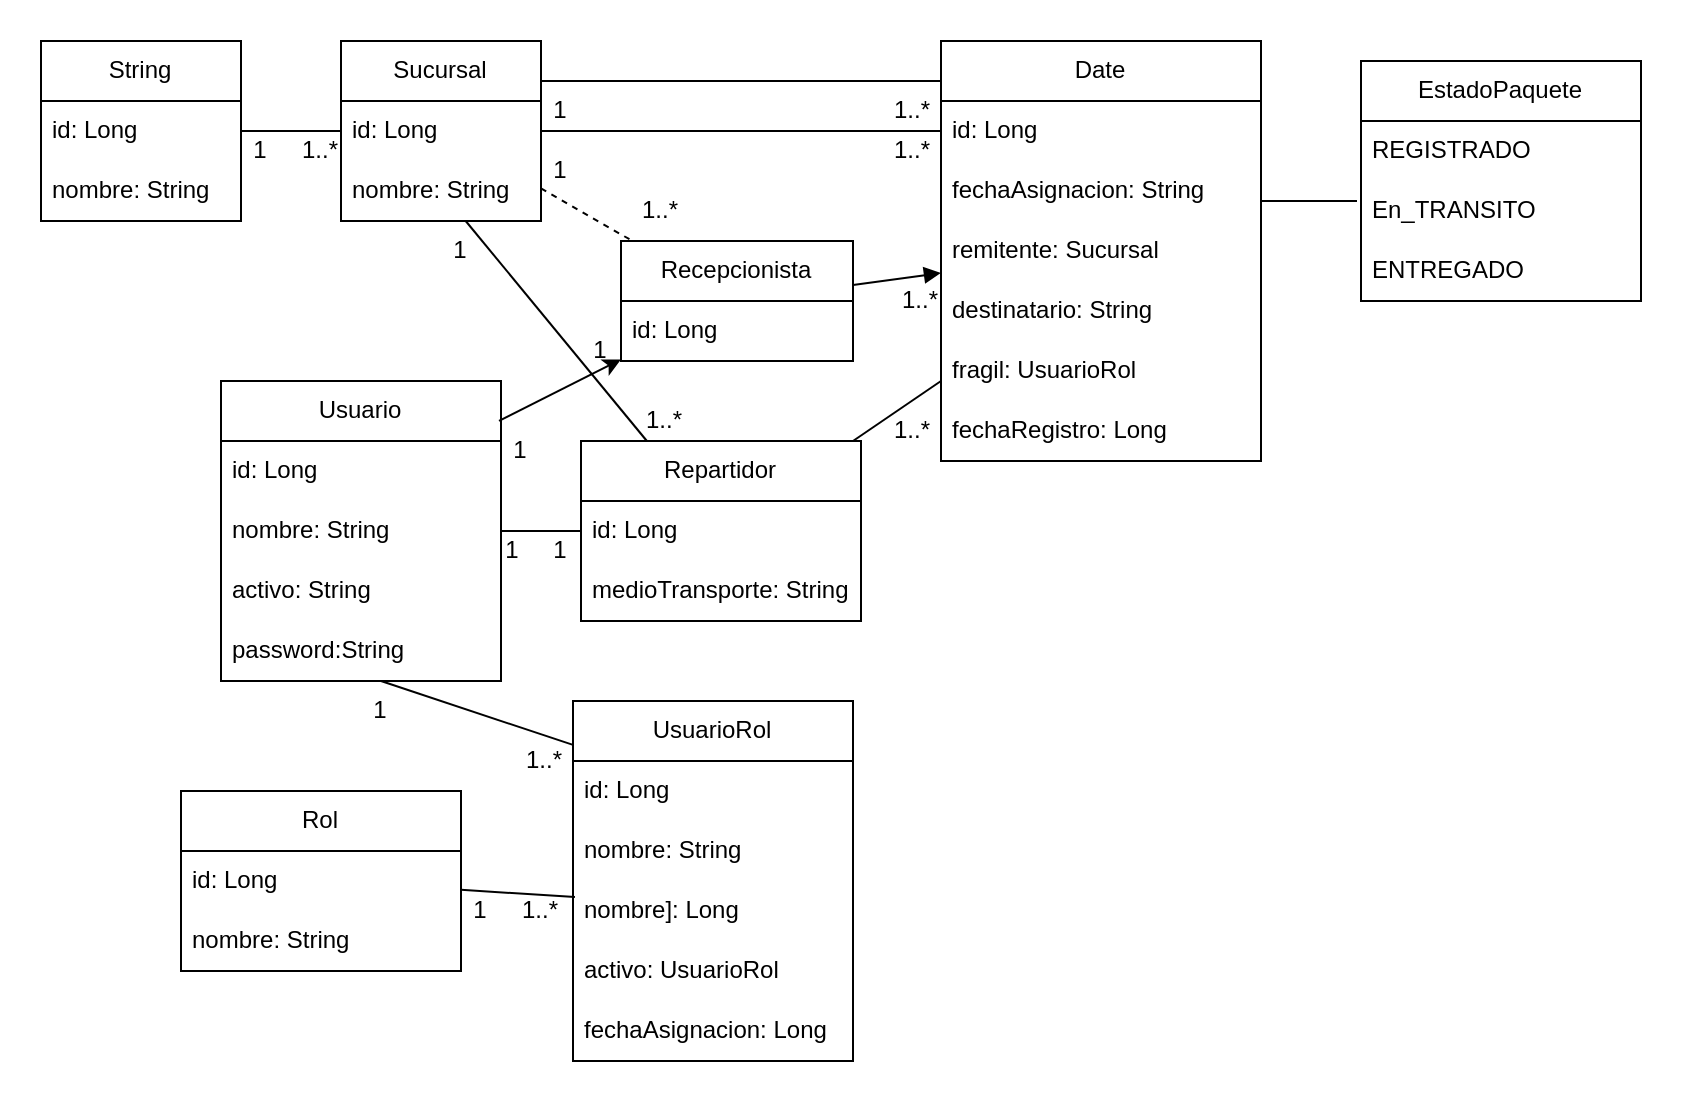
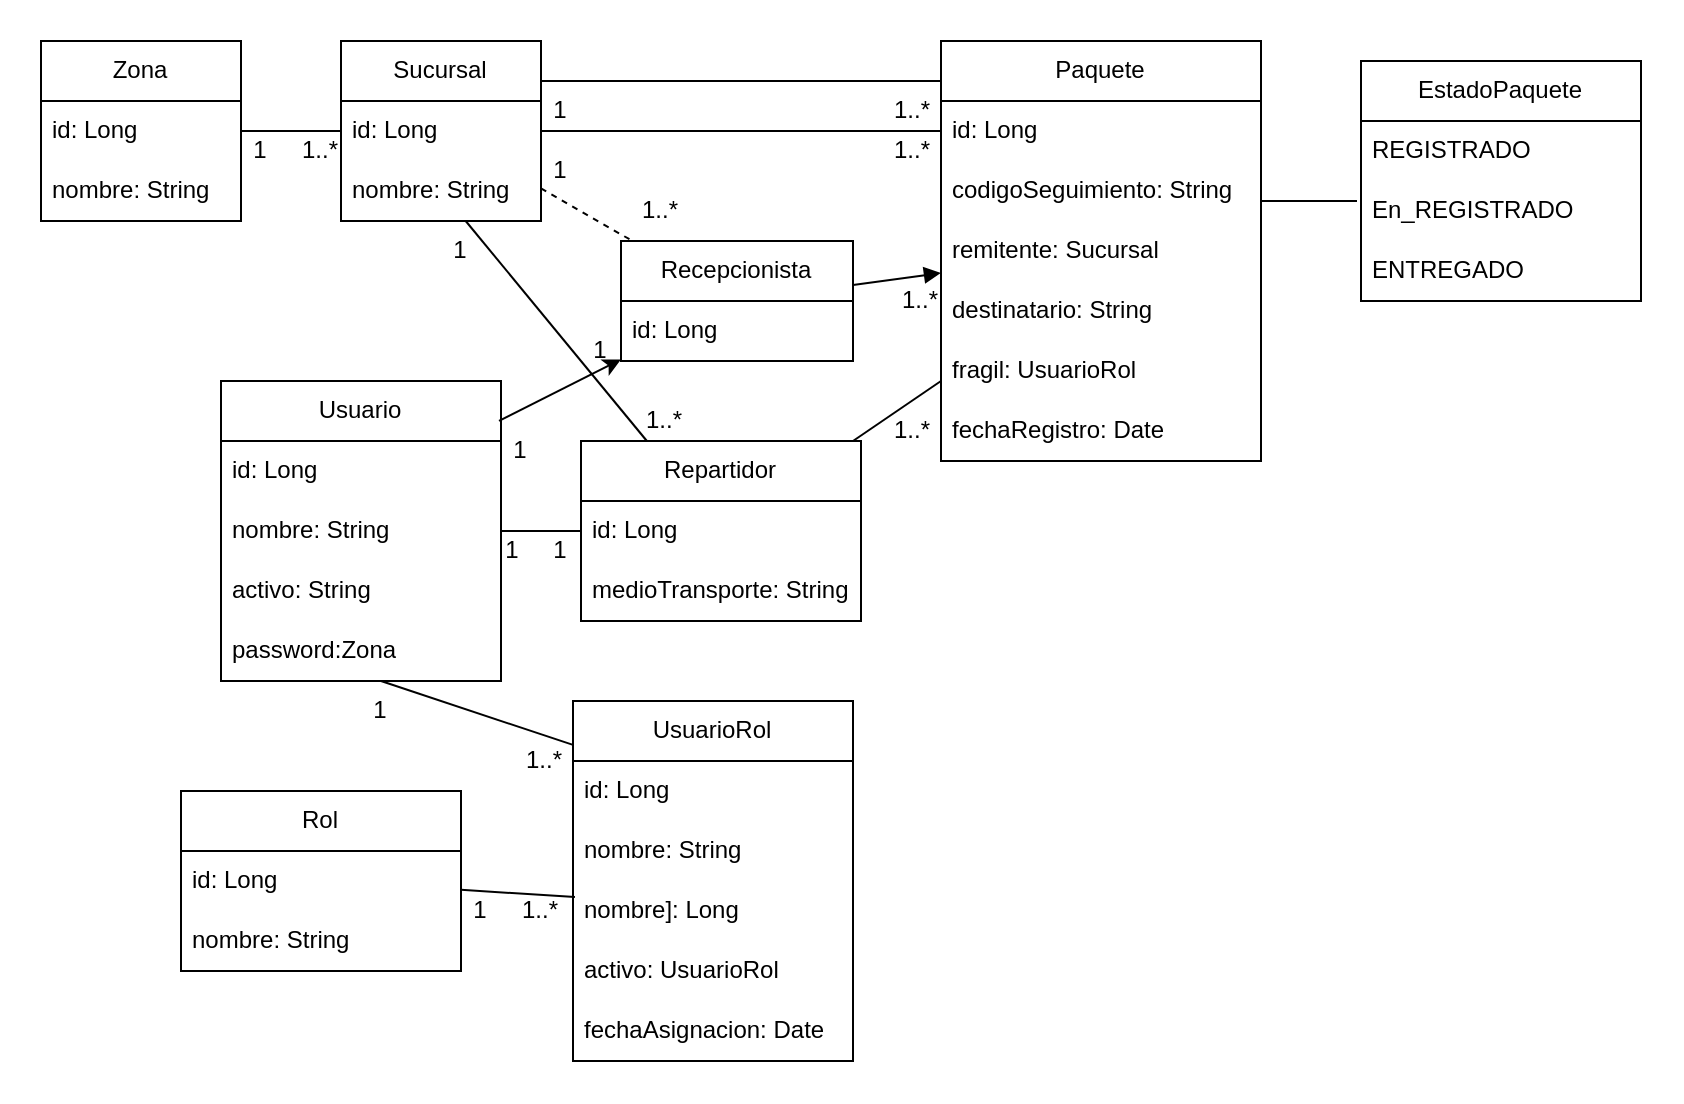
node "String": label "String" -> "Zona"
node "Date": label "Date" -> "Paquete"
node "fechaAsignacion: String": label "fechaAsignacion: String" -> "codigoSeguimiento: String"
node "En_TRANSITO": label "En_TRANSITO" -> "En_REGISTRADO"
node "fechaRegistro: Long": label "fechaRegistro: Long" -> "fechaRegistro: Date"
node "password:String": label "password:String" -> "password:Zona"
node "fechaAsignacion: Long": label "fechaAsignacion: Long" -> "fechaAsignacion: Date"
